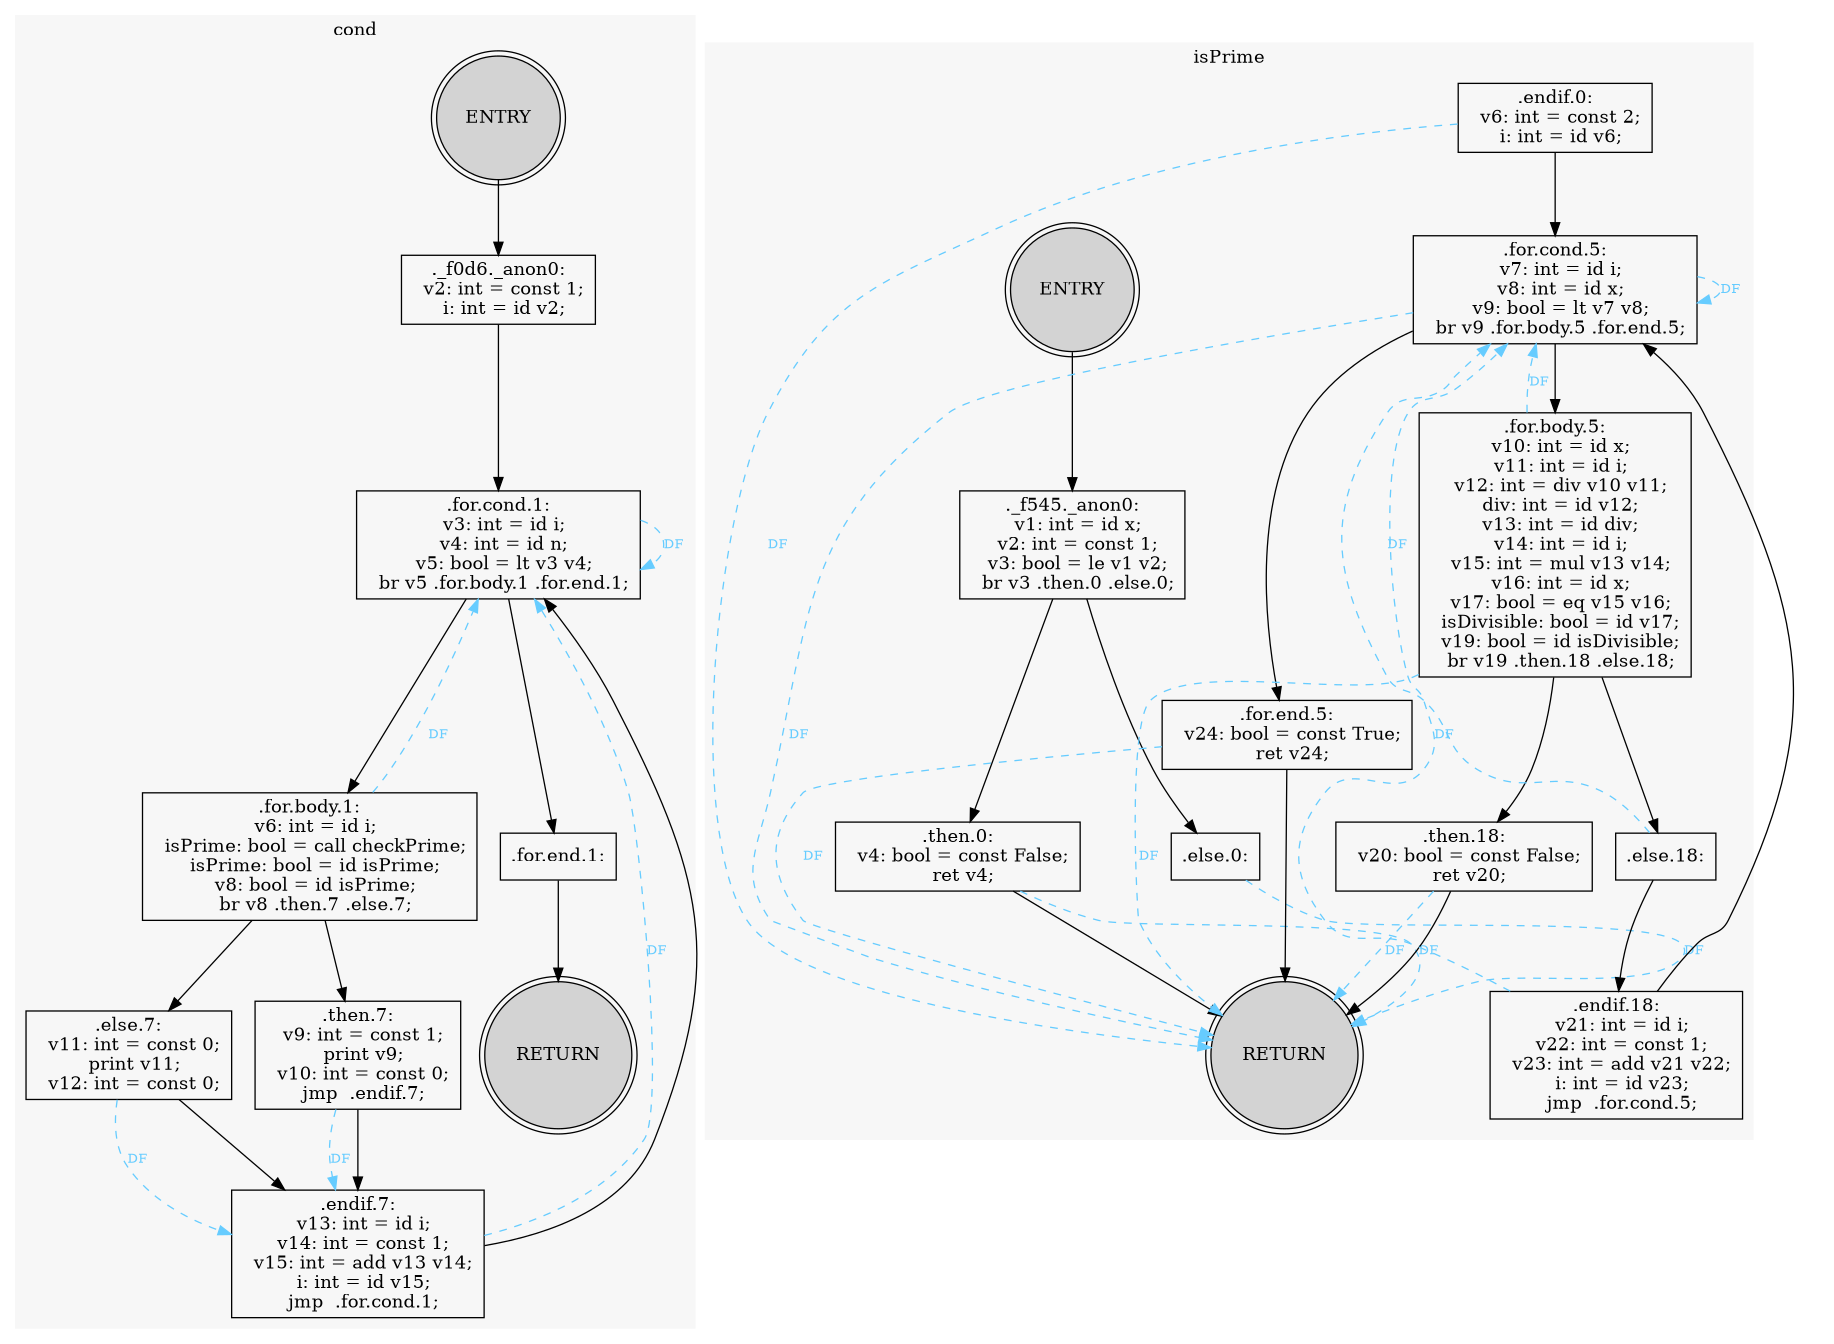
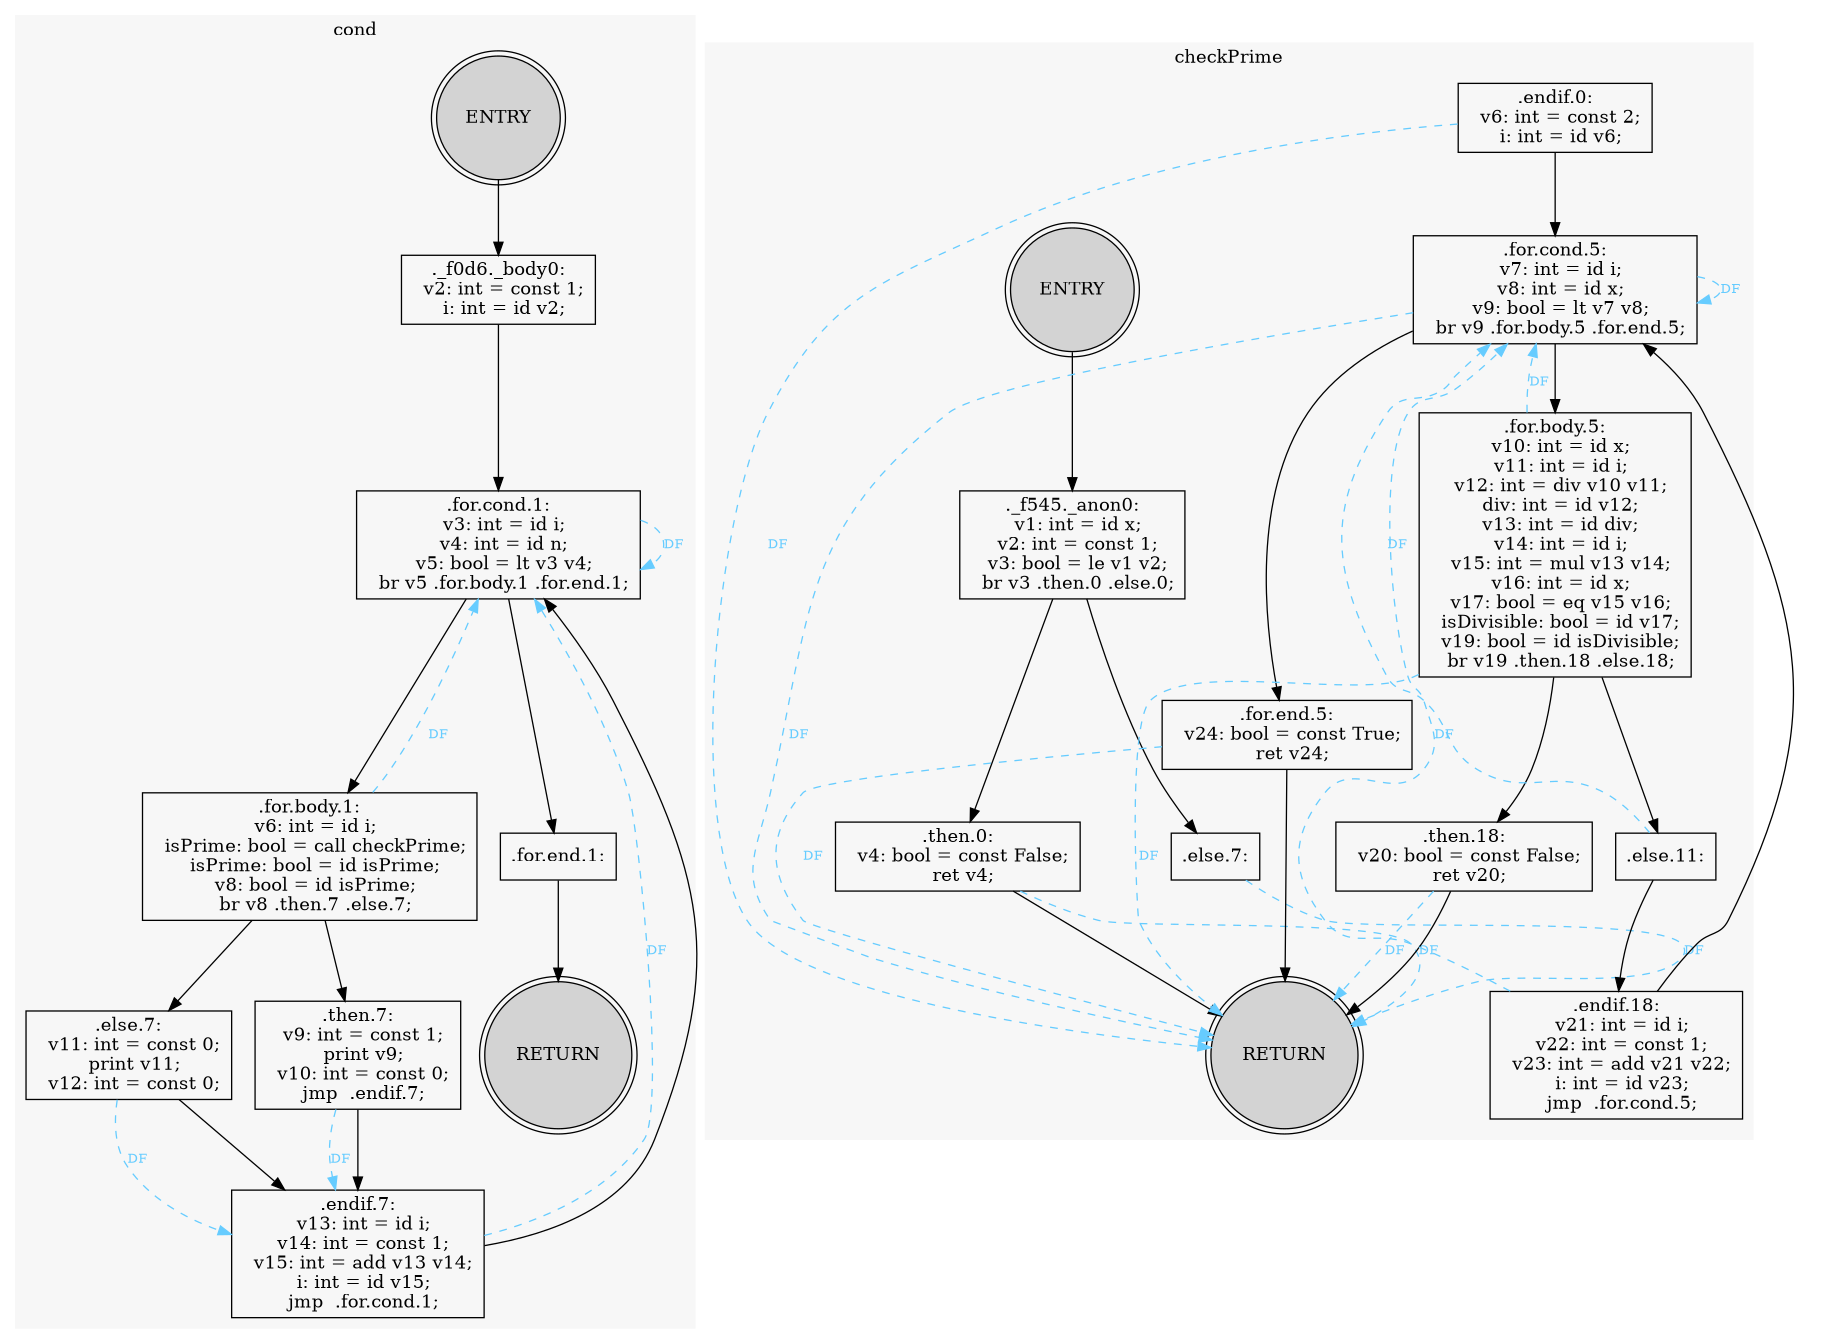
cluster "isPrime": label "isPrime" -> "checkPrime"
node "._f0d6._anon0: v2: int = const 1; i: int = id v2;": label "._f0d6._anon0: v2: int = const 1; i: int = id v2;" -> "._f0d6._body0: v2: int = const 1; i: int = id v2;"
node ".else.0:": label ".else.0:" -> ".else.7:"
node ".else.18:": label ".else.18:" -> ".else.11:"
